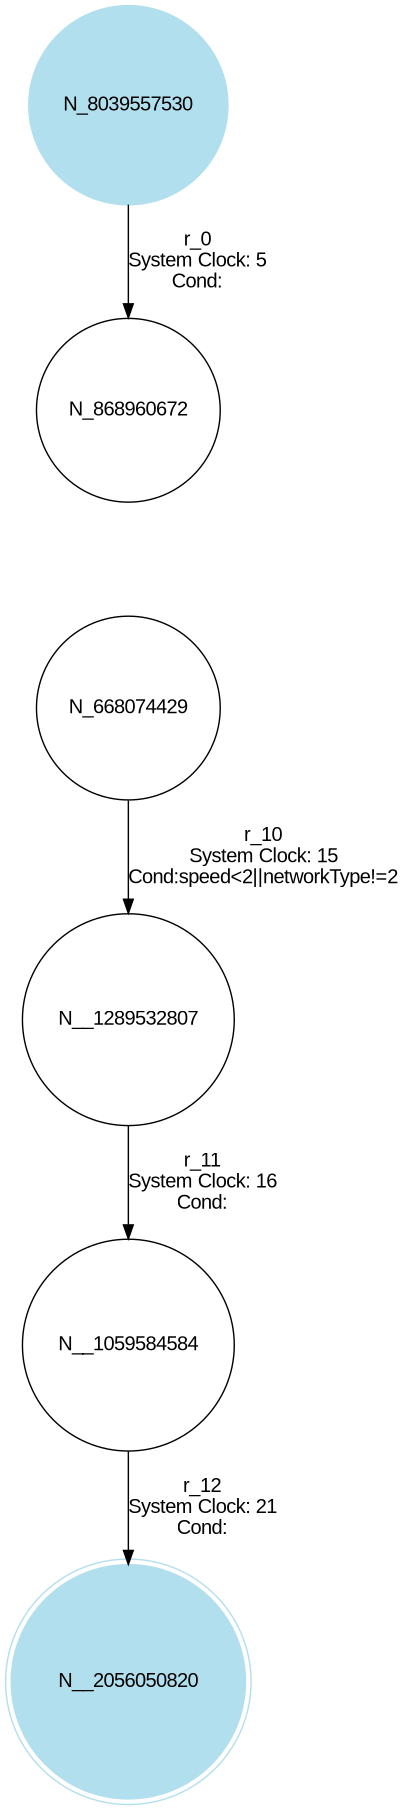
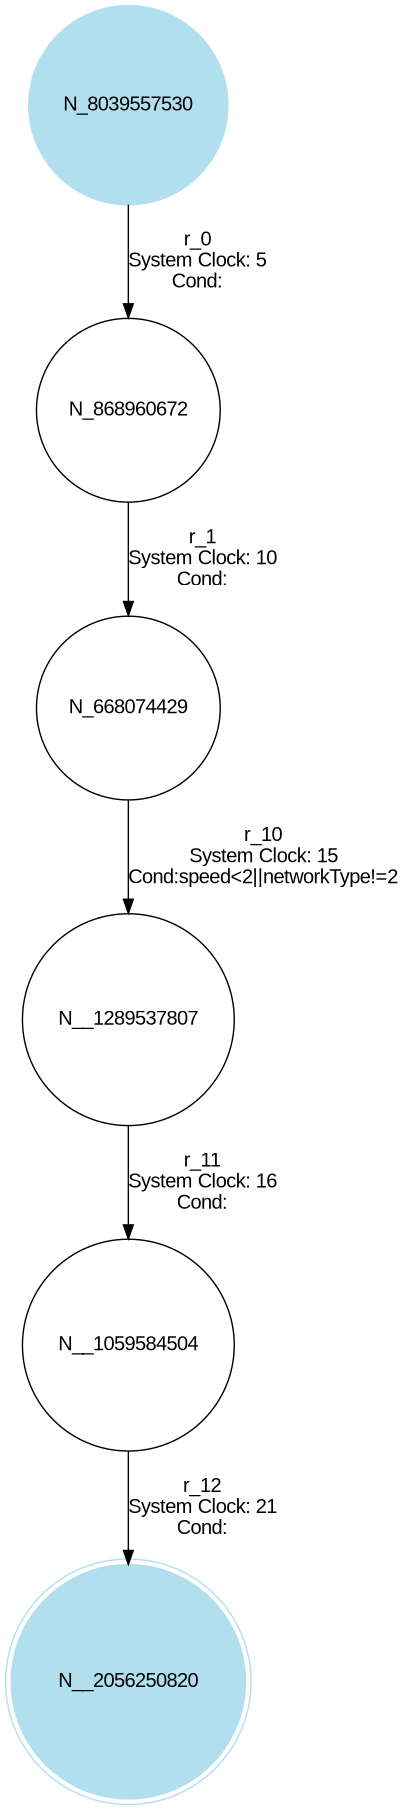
edge "N_868960672" -> "N_668074429": added, label "r_1 System Clock: 10 Cond:"
node "N__1289532807": label "N__1289532807" -> "N__1289537807"
node "N__1059584584": label "N__1059584584" -> "N__1059584504"
node "N__2056050820": label "N__2056050820" -> "N__2056250820"
